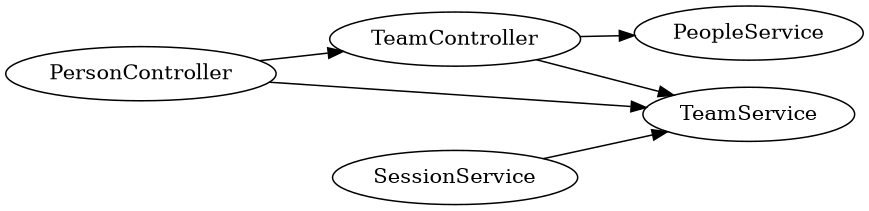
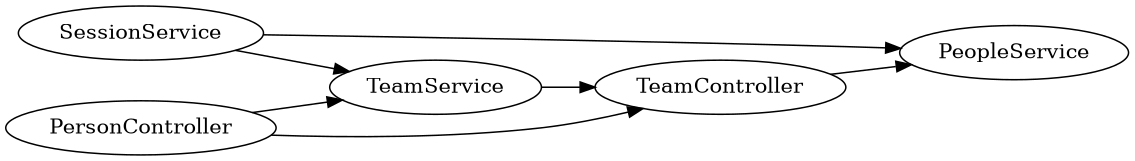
edge "SessionService" -> "PeopleService": added
edge "TeamController" -> "TeamService": reversed
